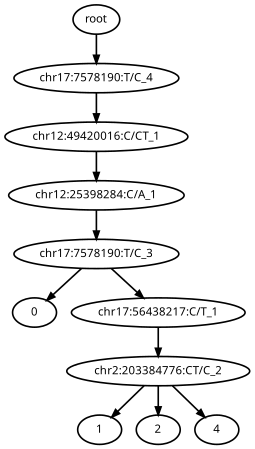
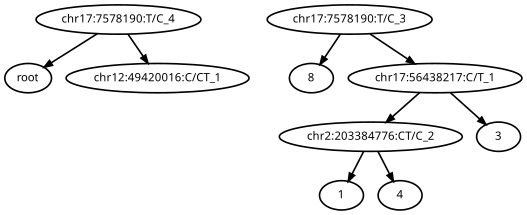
edge "root" -> "chr17:7578190:T/C_4": reversed
node "3": added
node "chr12:25398284:C/A_1": removed
node "0": label "0" -> "8"
node "2": removed
